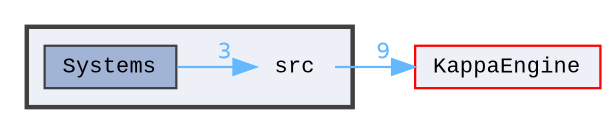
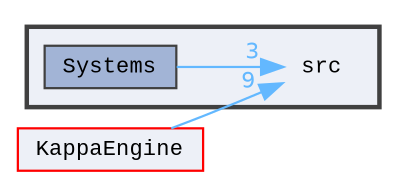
edge "src" -> "KappaEngine": reversed
